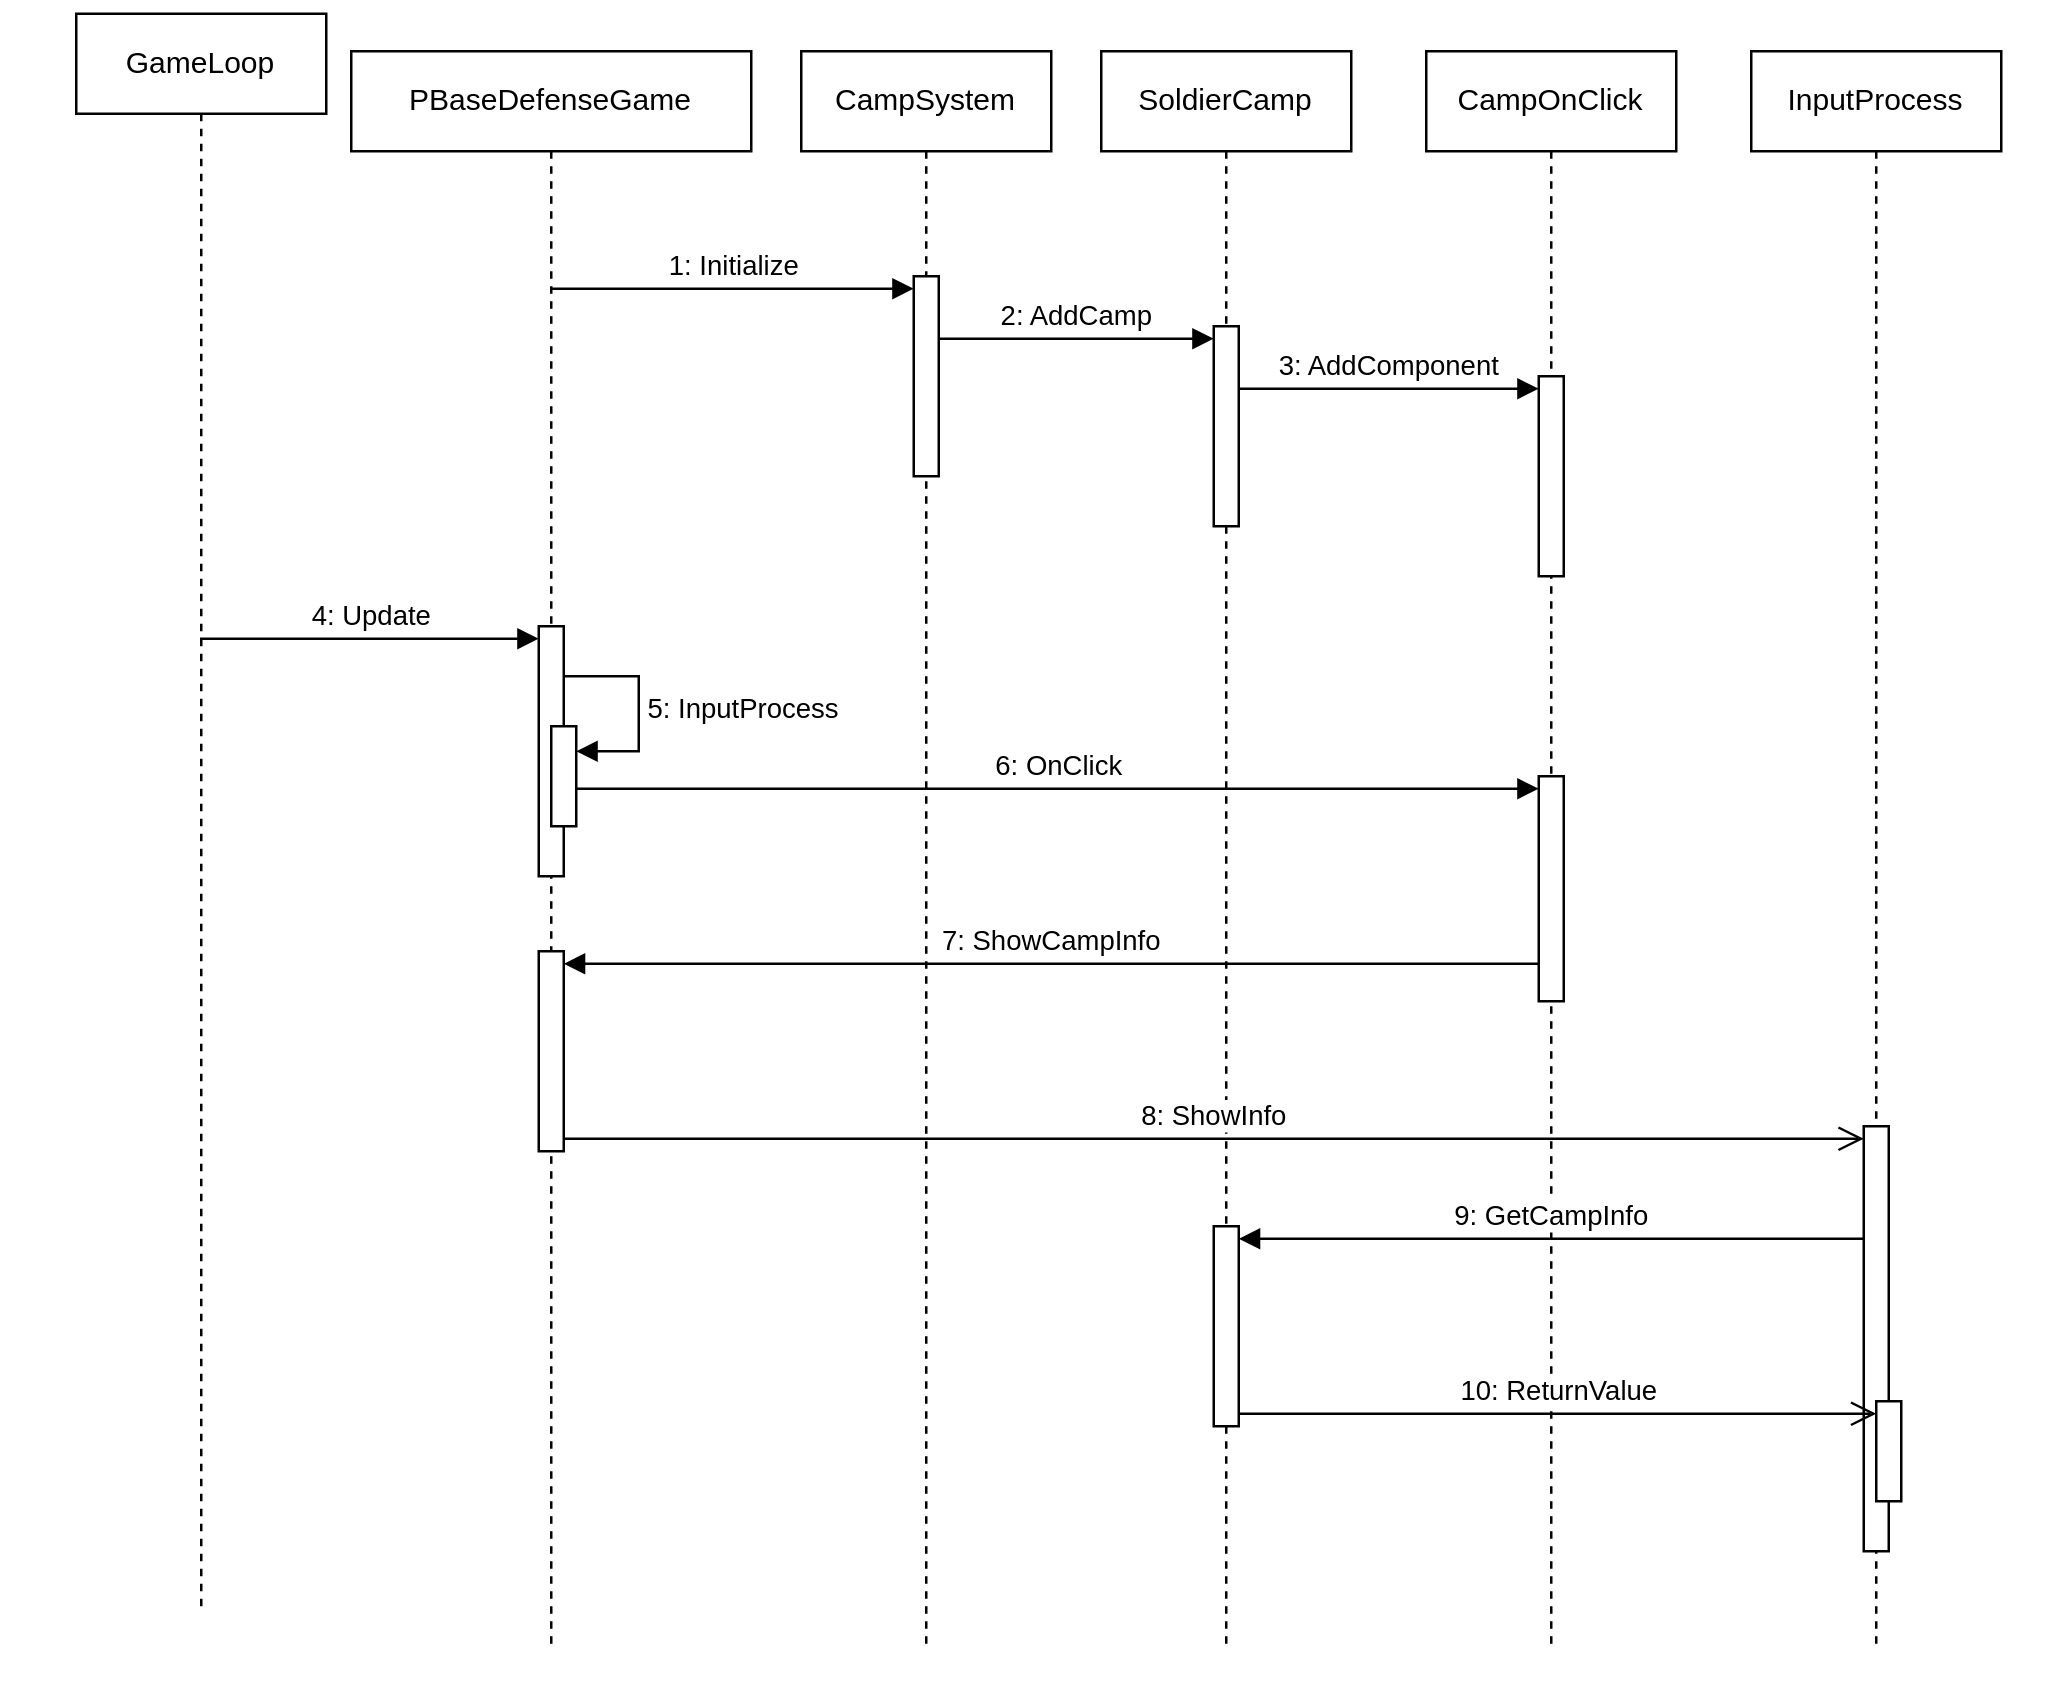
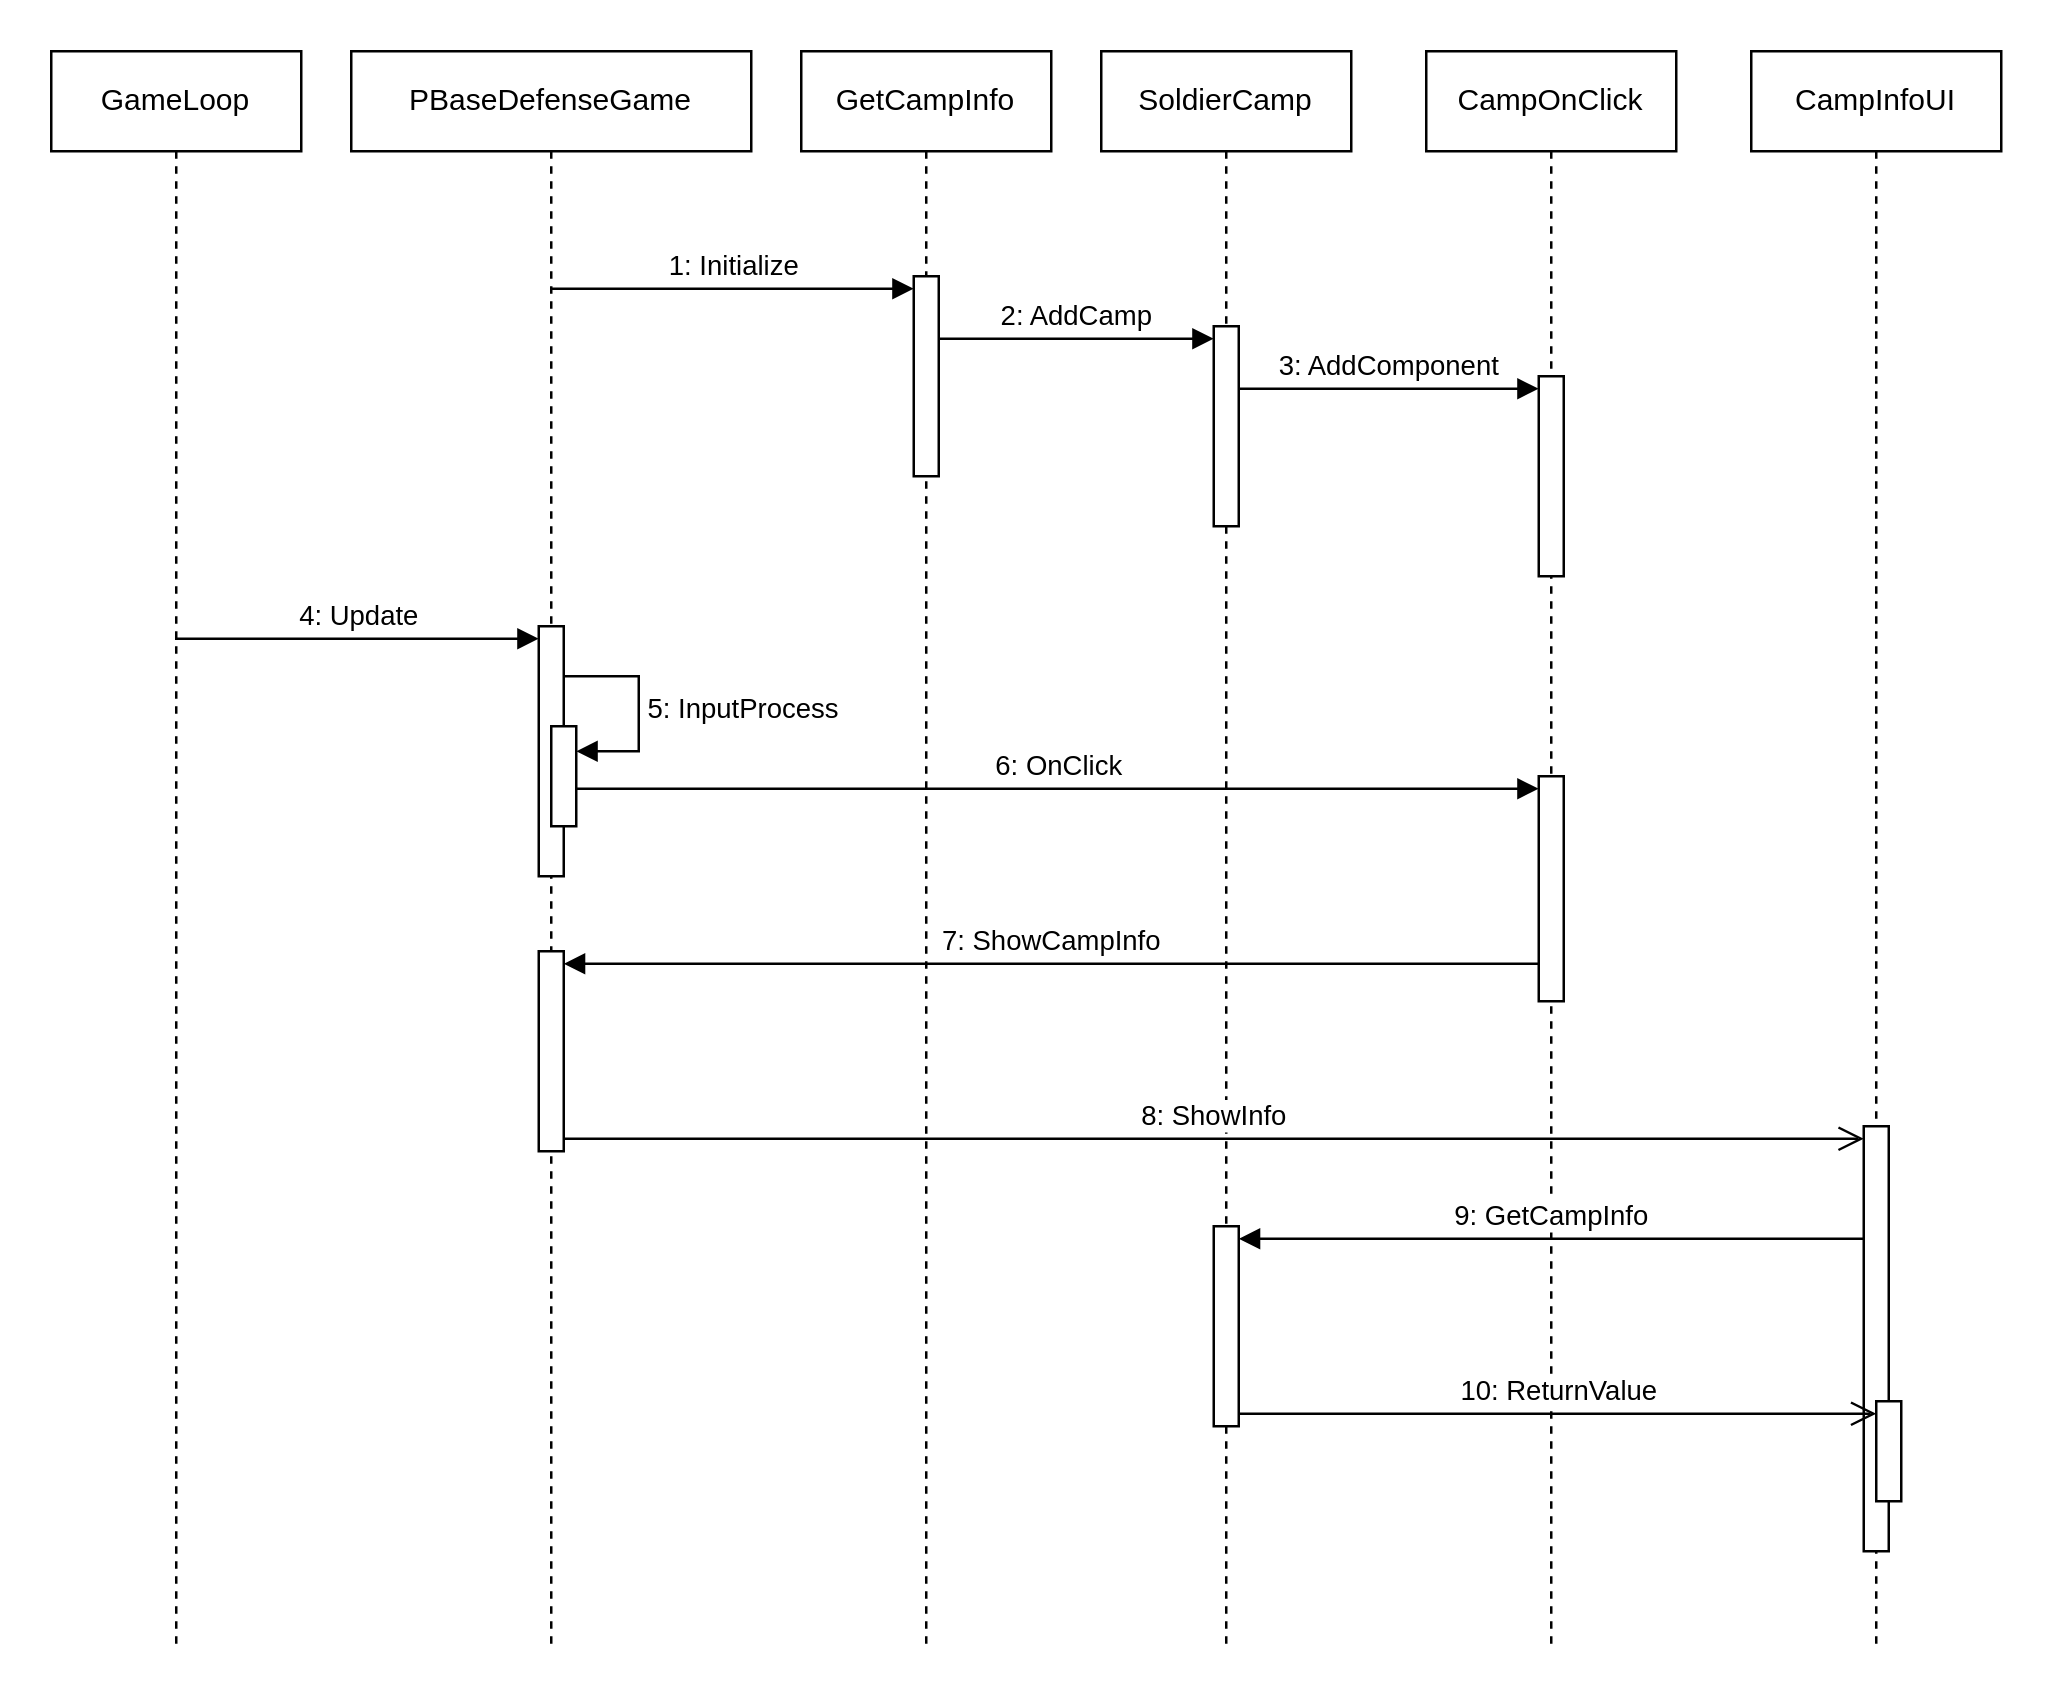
node "CampSystem": label "CampSystem" -> "GetCampInfo"
node "InputProcess": label "InputProcess" -> "CampInfoUI"
node "GameLoop": moved (201, 814) -> (176, 851)
